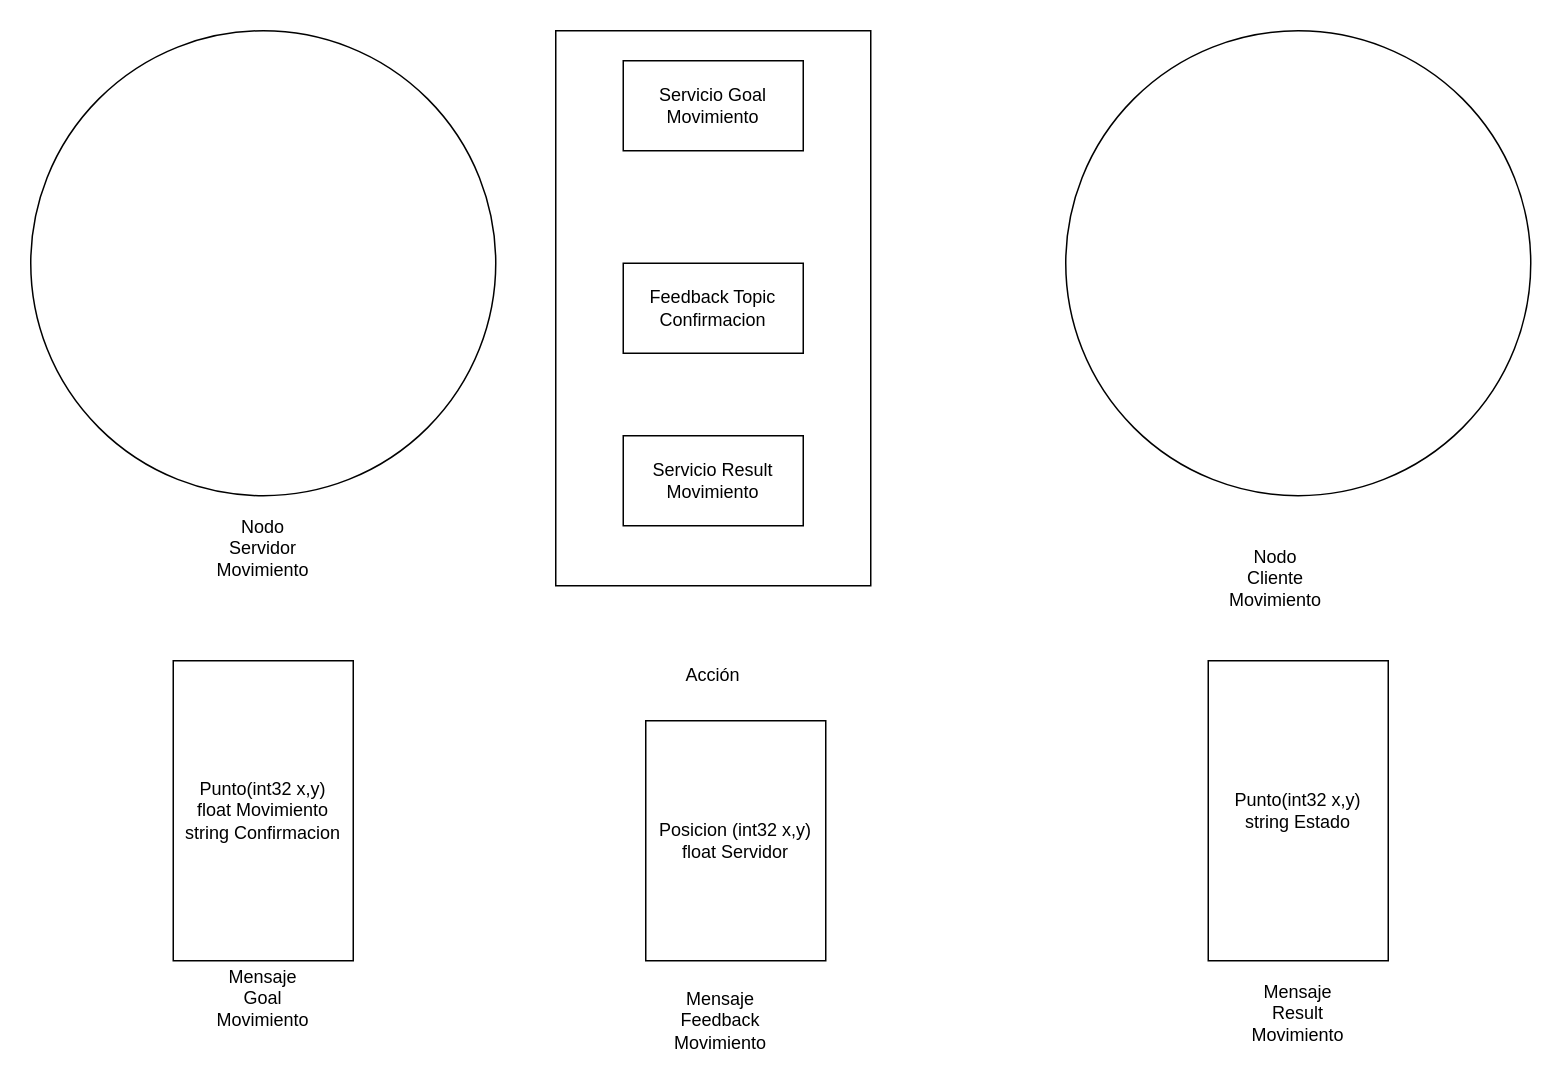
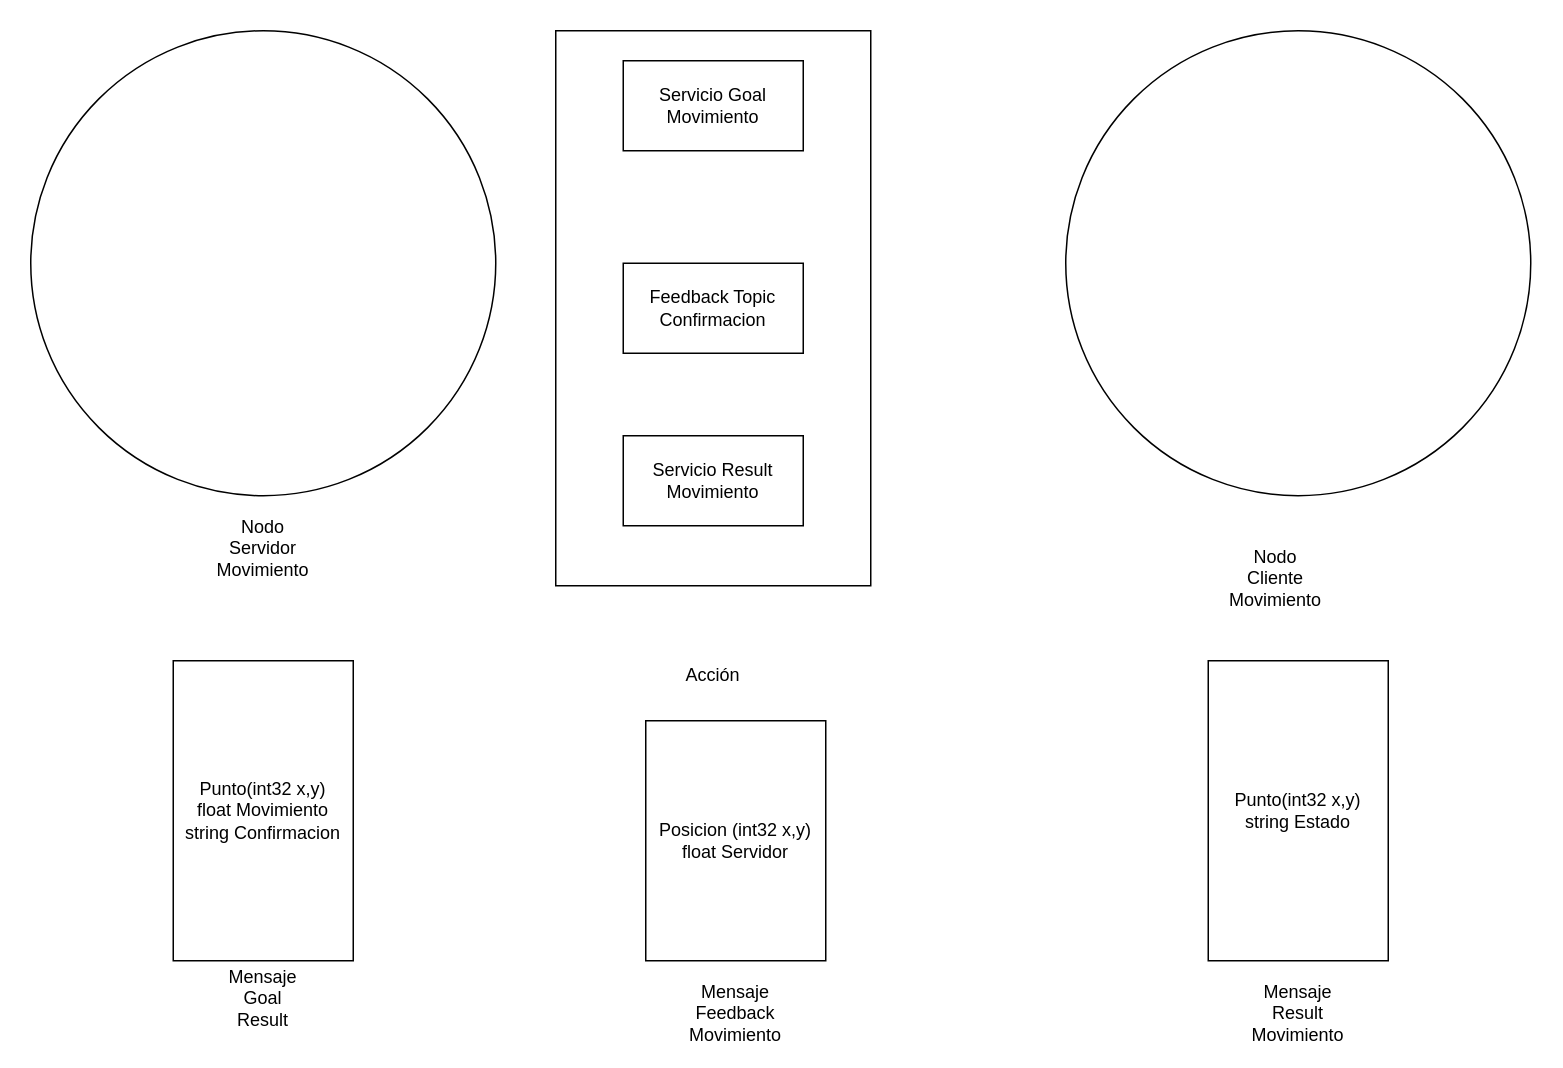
node "Mensaje Goal Movimiento": label "Mensaje Goal Movimiento" -> "Mensaje Goal Result"
node "Mensaje Feedback Movimiento": moved (721, 1021) -> (736, 1013)
